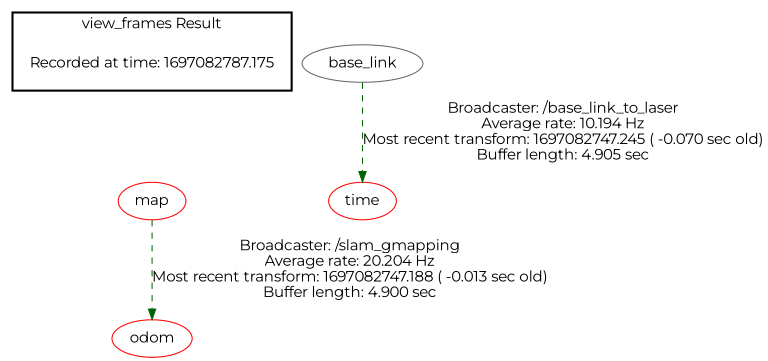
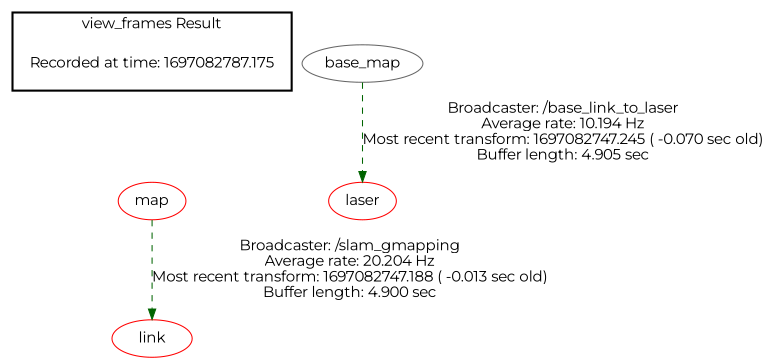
node "base_link": label "base_link" -> "base_map"
node "time": label "time" -> "laser"
node "odom": label "odom" -> "link"
